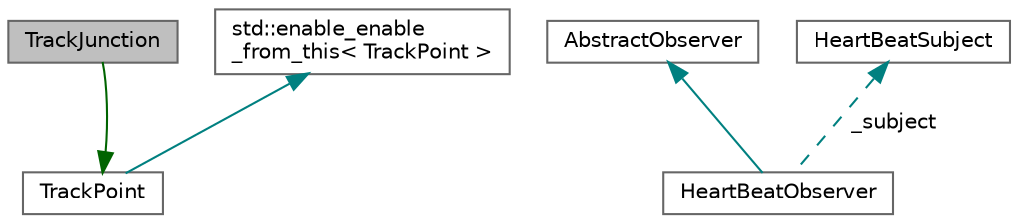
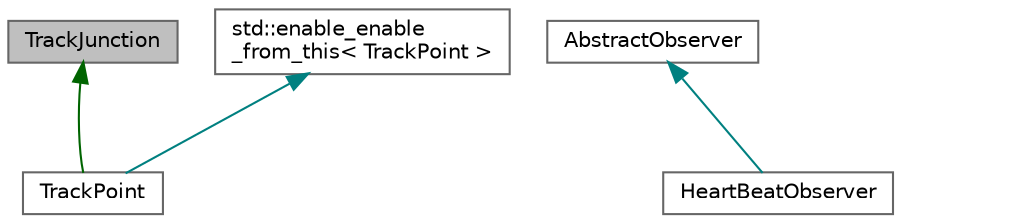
node "HeartBeatSubject": removed
edge "TrackJunction" -> "TrackPoint": reversed
